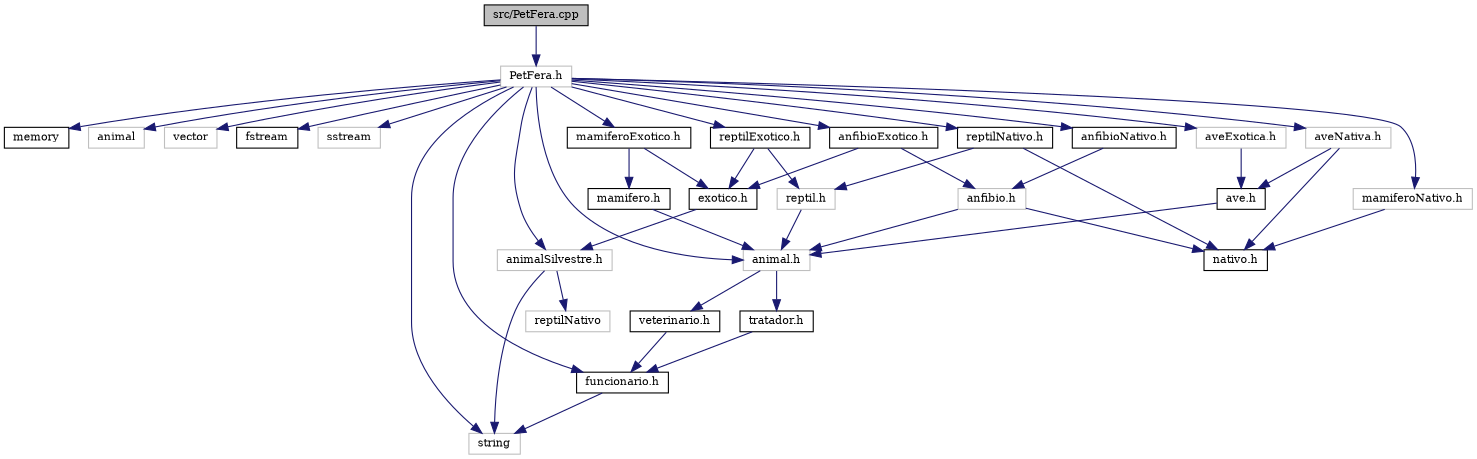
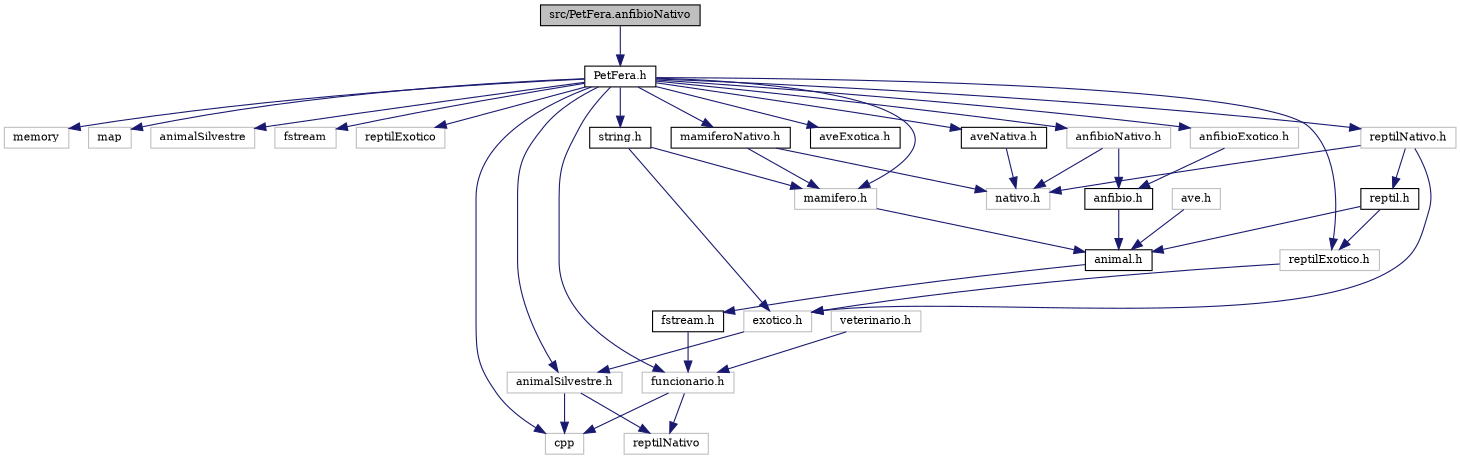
node "src/PetFera.cpp": label "src/PetFera.cpp" -> "src/PetFera.anfibioNativo"
node "PetFera.h": color grey75 -> black
node "memory": color black -> grey75
node "animal": label "animal" -> "map"
node "vector": label "vector" -> "animalSilvestre"
node "fstream": color black -> grey75
node "sstream": label "sstream" -> "reptilExotico"
node "mamiferoExotico.h": label "mamiferoExotico.h" -> "string.h"
node "reptilExotico.h": color black -> grey75
node "anfibioExotico.h": color black -> grey75
node "reptilNativo.h": color black -> grey75
node "anfibioNativo.h": color black -> grey75
node "aveExotica.h": color grey75 -> black
node "aveNativa.h": color grey75 -> black
edge "aveExotica.h" -> "ave.h": removed
edge "reptilExotico.h" -> "reptil.h": reversed
edge "mamiferoNativo.h" -> "mamifero.h": added
edge "anfibioExotico.h" -> "exotico.h": now "reptilNativo.h" -> "exotico.h"
edge "aveNativa.h" -> "ave.h": removed
node "mamifero.h": color black -> grey75
node "exotico.h": color black -> grey75
node "reptil.h": color grey75 -> black
node "anfibio.h": color grey75 -> black
node "ave.h": color black -> grey75
node "mamiferoNativo.h": color grey75 -> black
edge "PetFera.h" -> "animal.h": now "PetFera.h" -> "mamifero.h"
edge "anfibio.h" -> "nativo.h": now "anfibioNativo.h" -> "nativo.h"
node "animal.h": color grey75 -> black
node "nativo.h": color black -> grey75
edge "animal.h" -> "veterinario.h": removed
node "veterinario.h": color black -> grey75
node "tratador.h": label "tratador.h" -> "fstream.h"
node "funcionario.h": color black -> grey75
edge "funcionario.h" -> "reptilNativo": added
node "string": label "string" -> "cpp"
